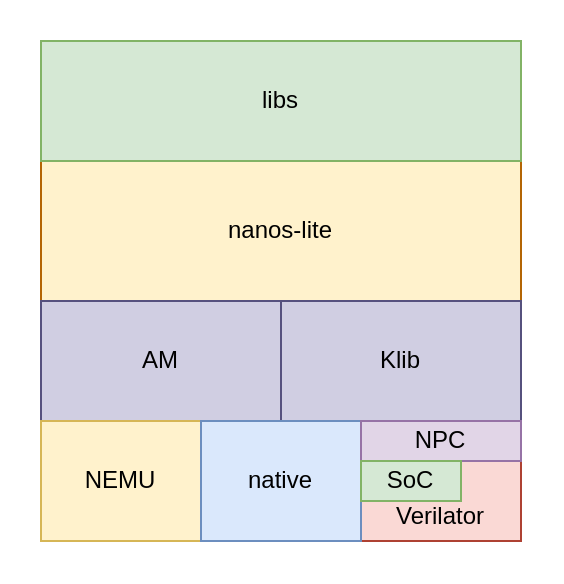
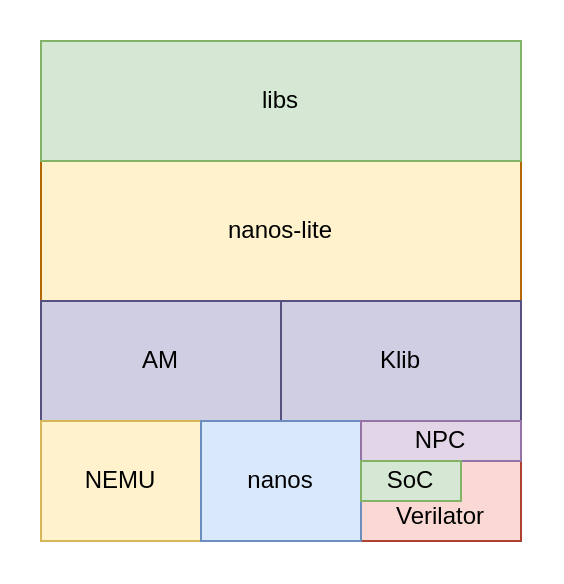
node "native": label "native" -> "nanos"
